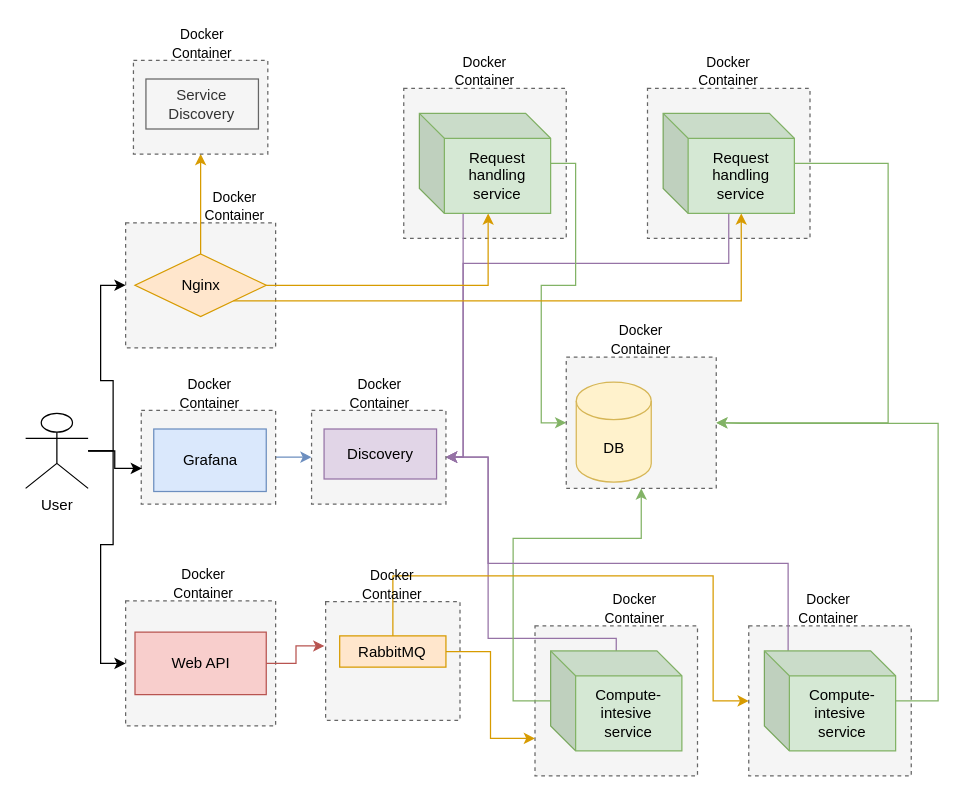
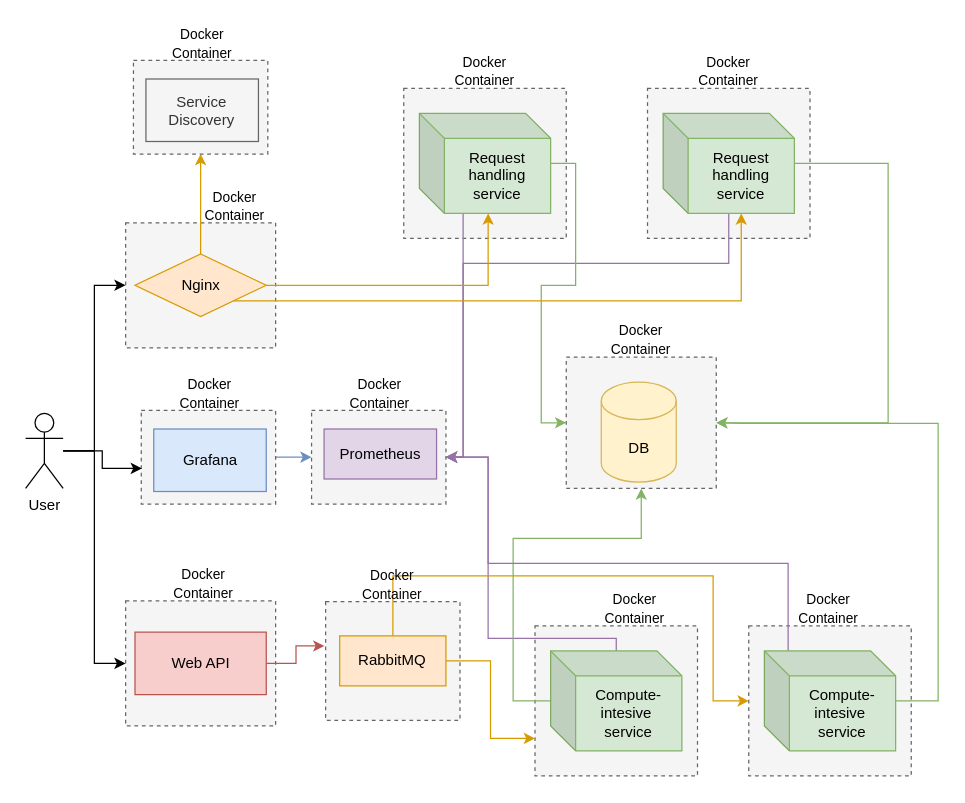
node "Service Discovery": size 113x50 -> 113x63
node "DB": moved (614, 432) -> (639, 432)
node "User": size 63x75 -> 38x75
node "Discovery": label "Discovery" -> "Prometheus"
node "RabbitMQ": size 106x31 -> 106x50
